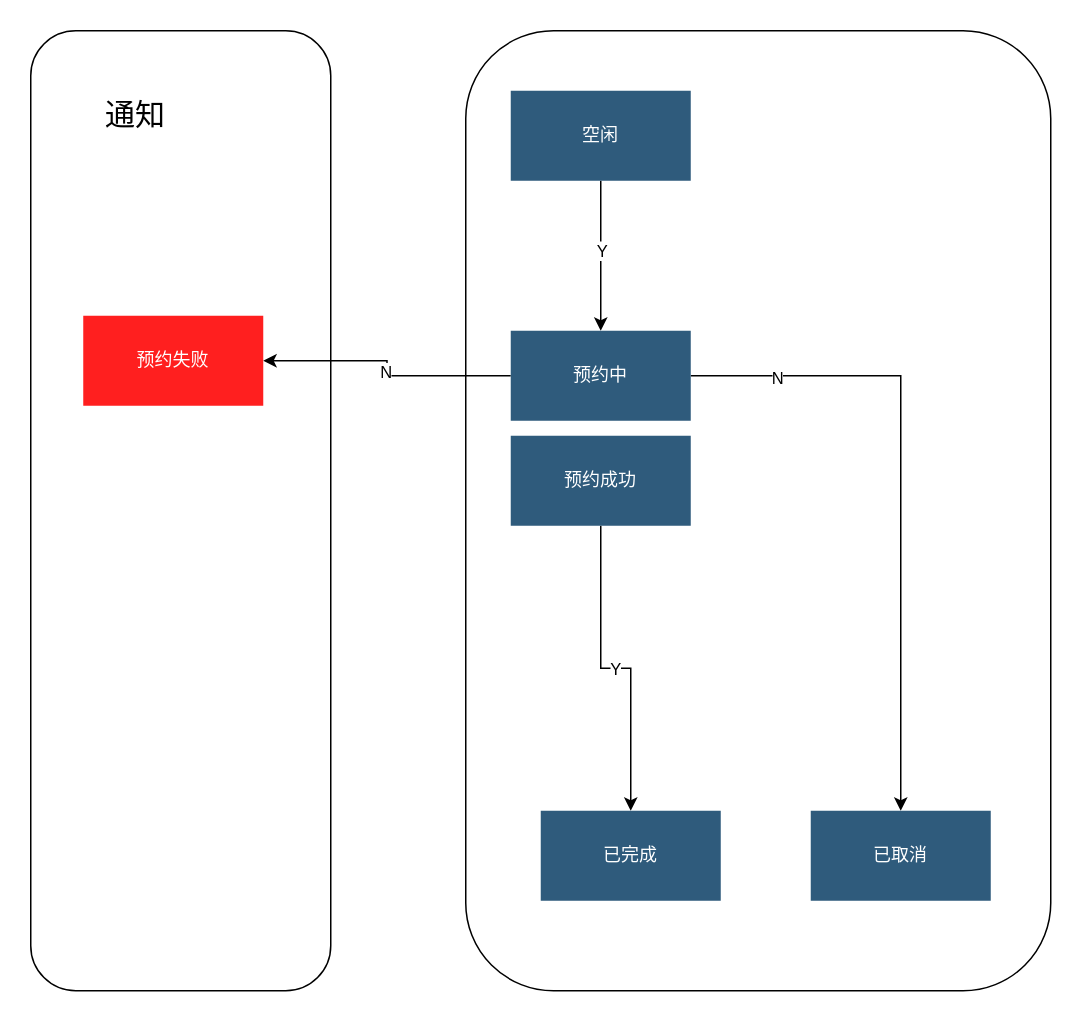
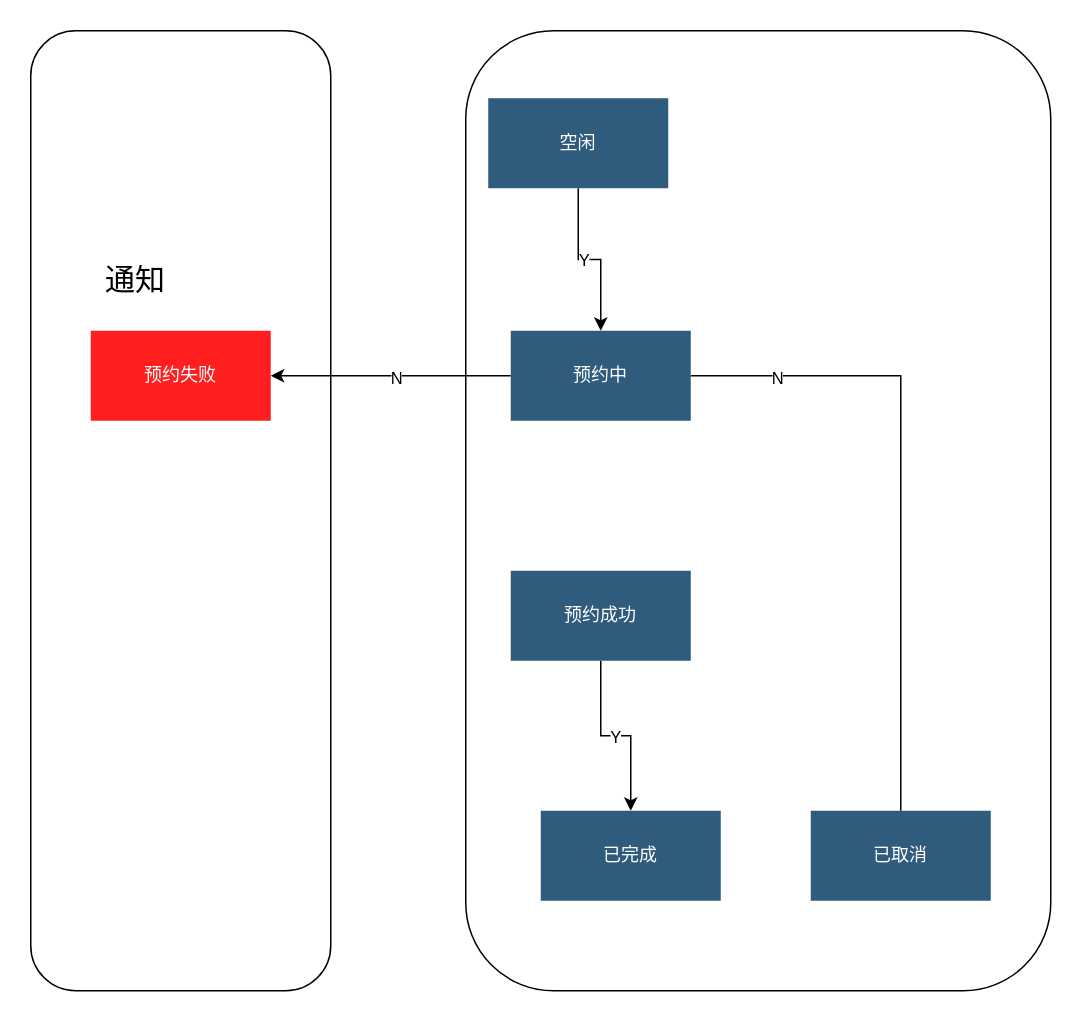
node "通知": moved (136, 113) -> (136, 278)
node "空闲": moved (601, 136) -> (578, 143)
node "预约失败": moved (173, 361) -> (181, 376)
node "预约成功": moved (601, 481) -> (601, 616)
edge "预约中" -> "已取消": arrowhead classic -> none
